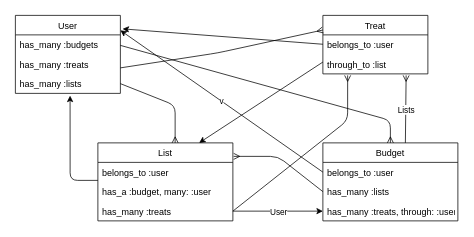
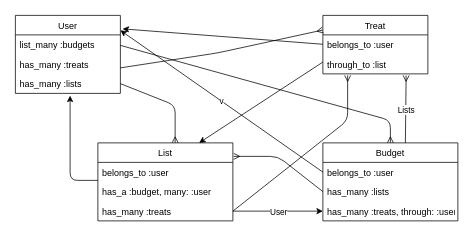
node "has_many :budgets": label "has_many :budgets" -> "list_many :budgets"
